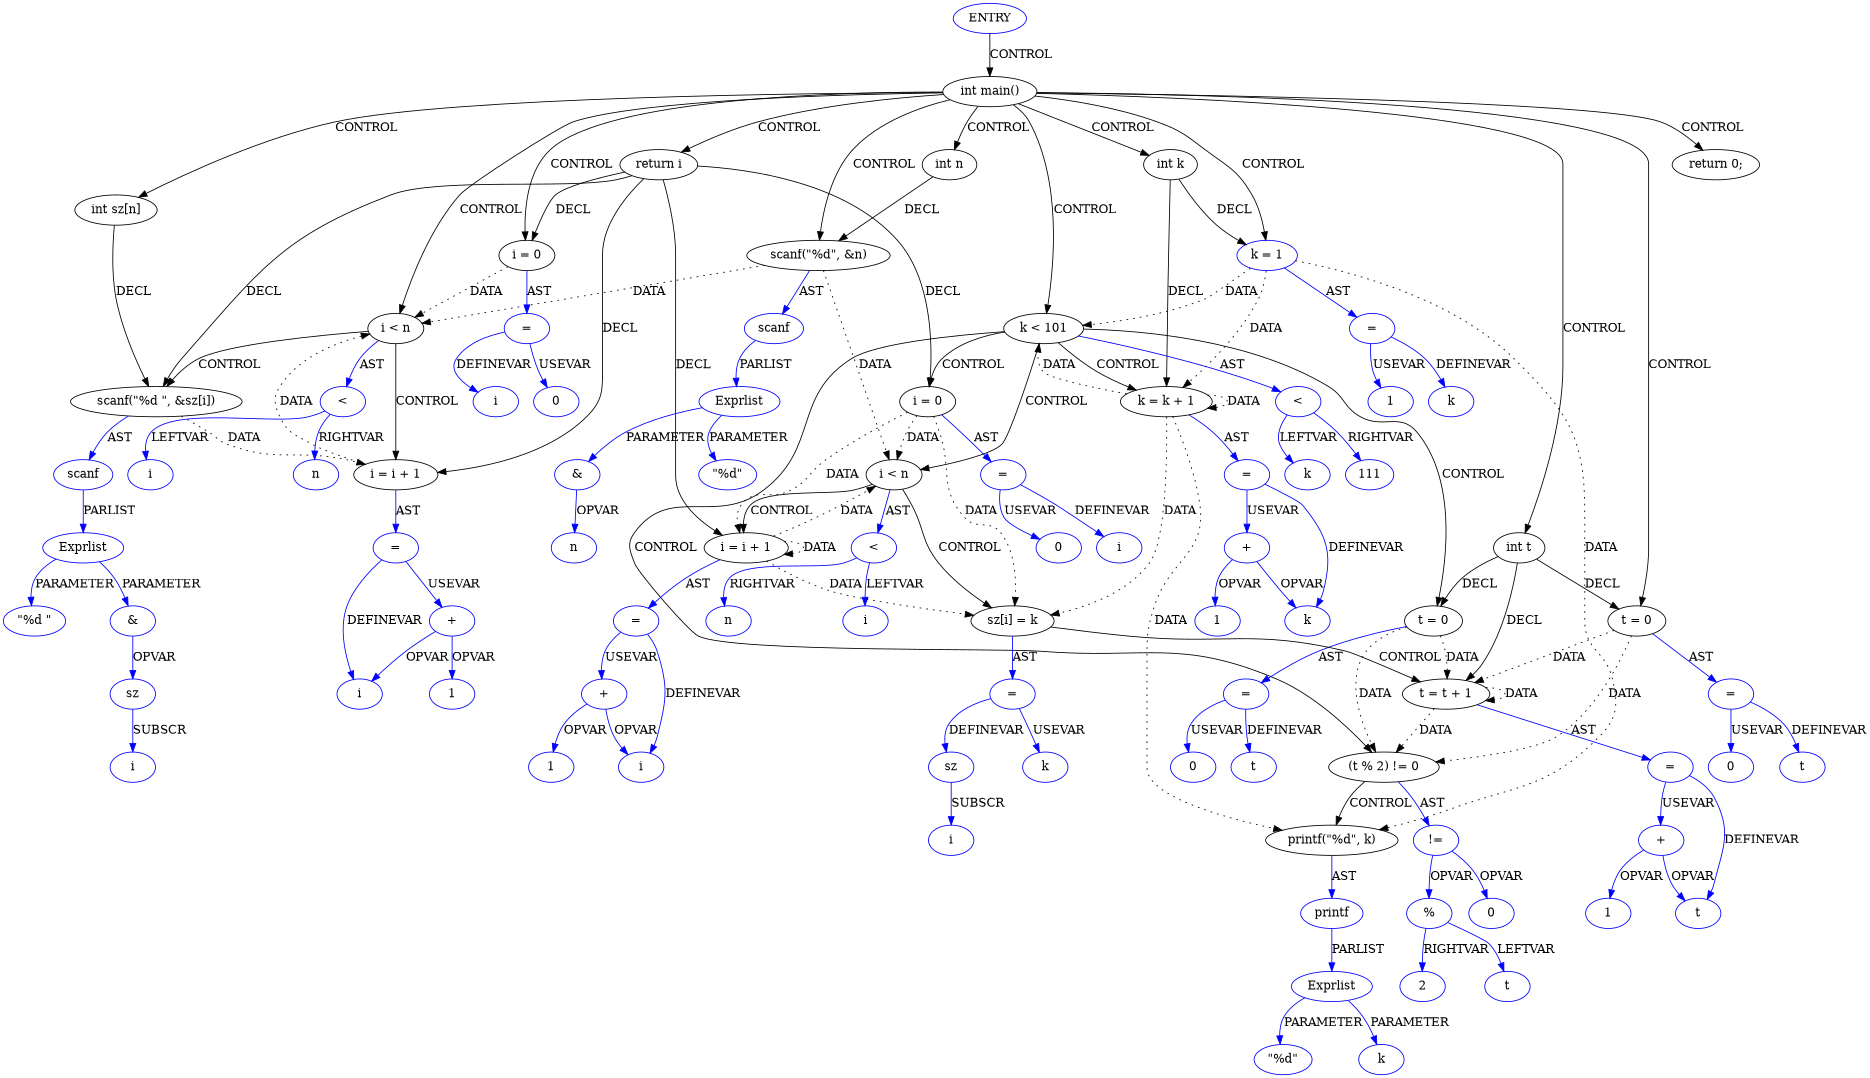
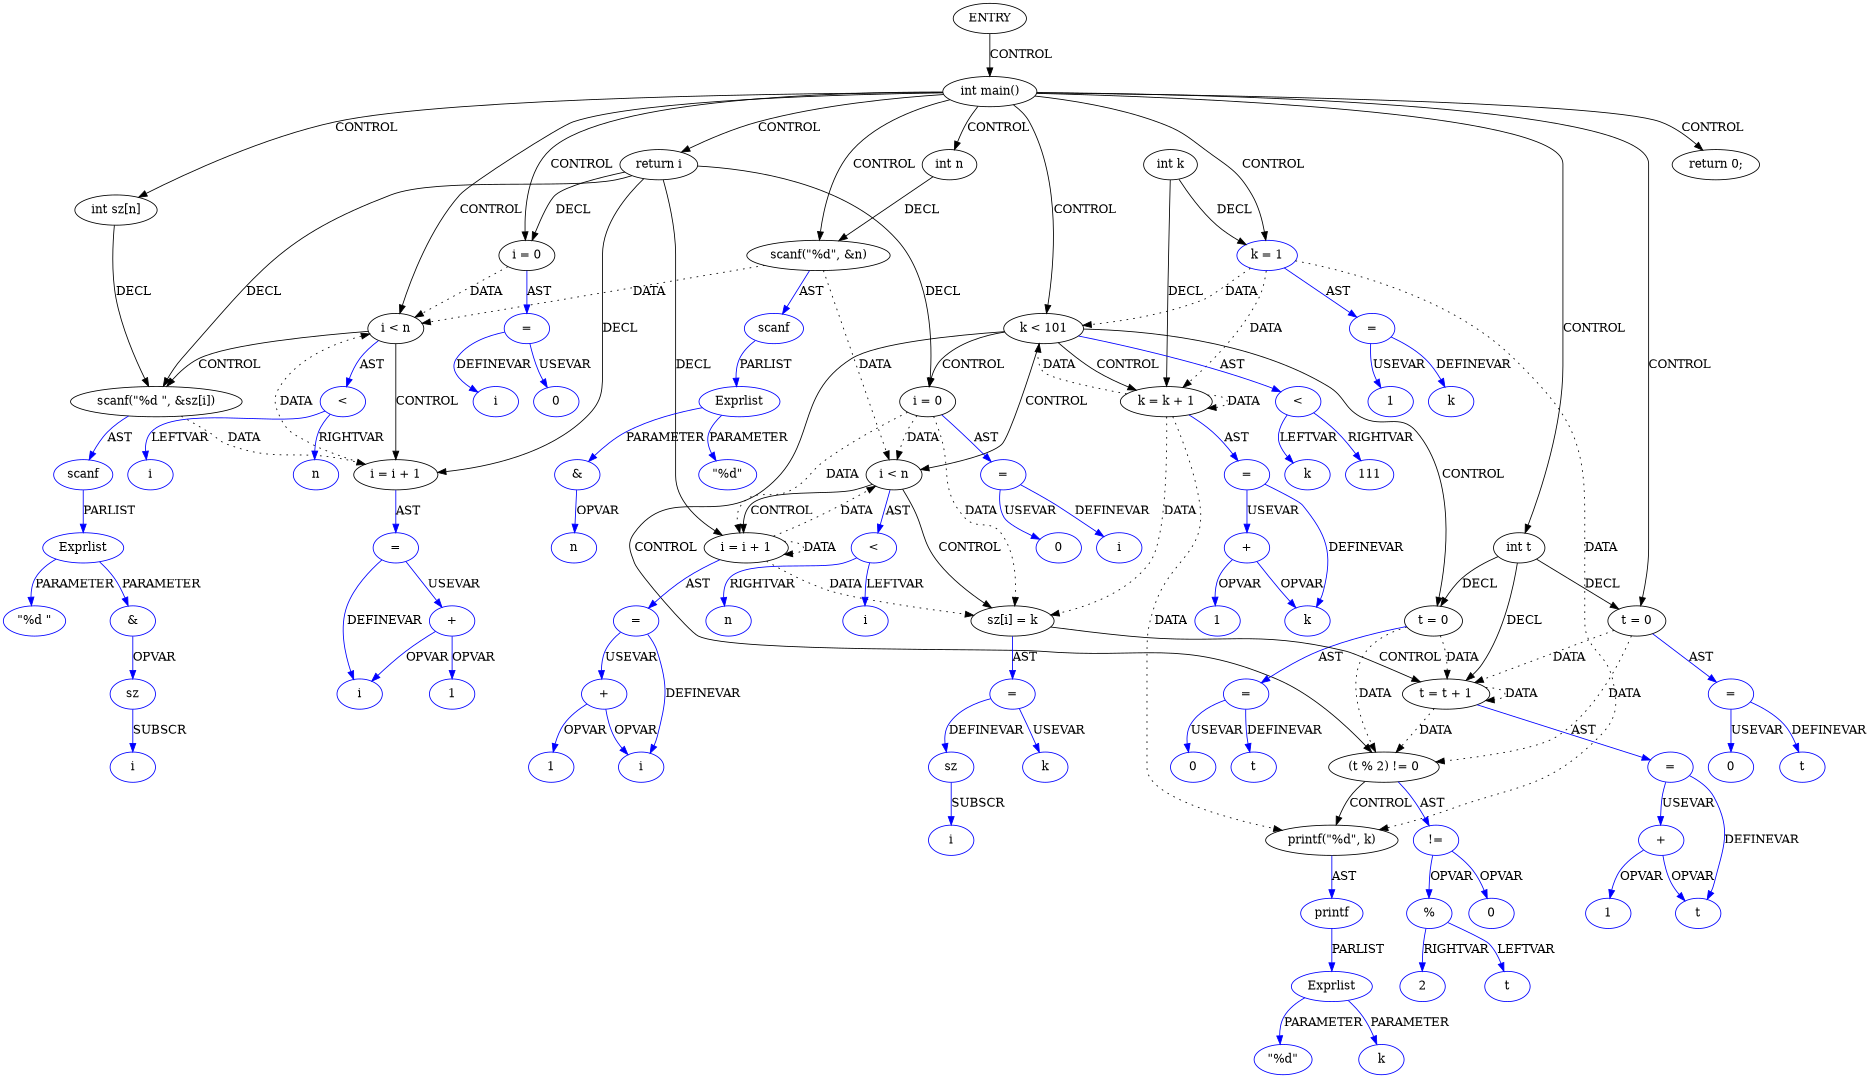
node "ENTRY": color blue -> black
edge "int main()" -> "int k": removed, label "CONTROL"
